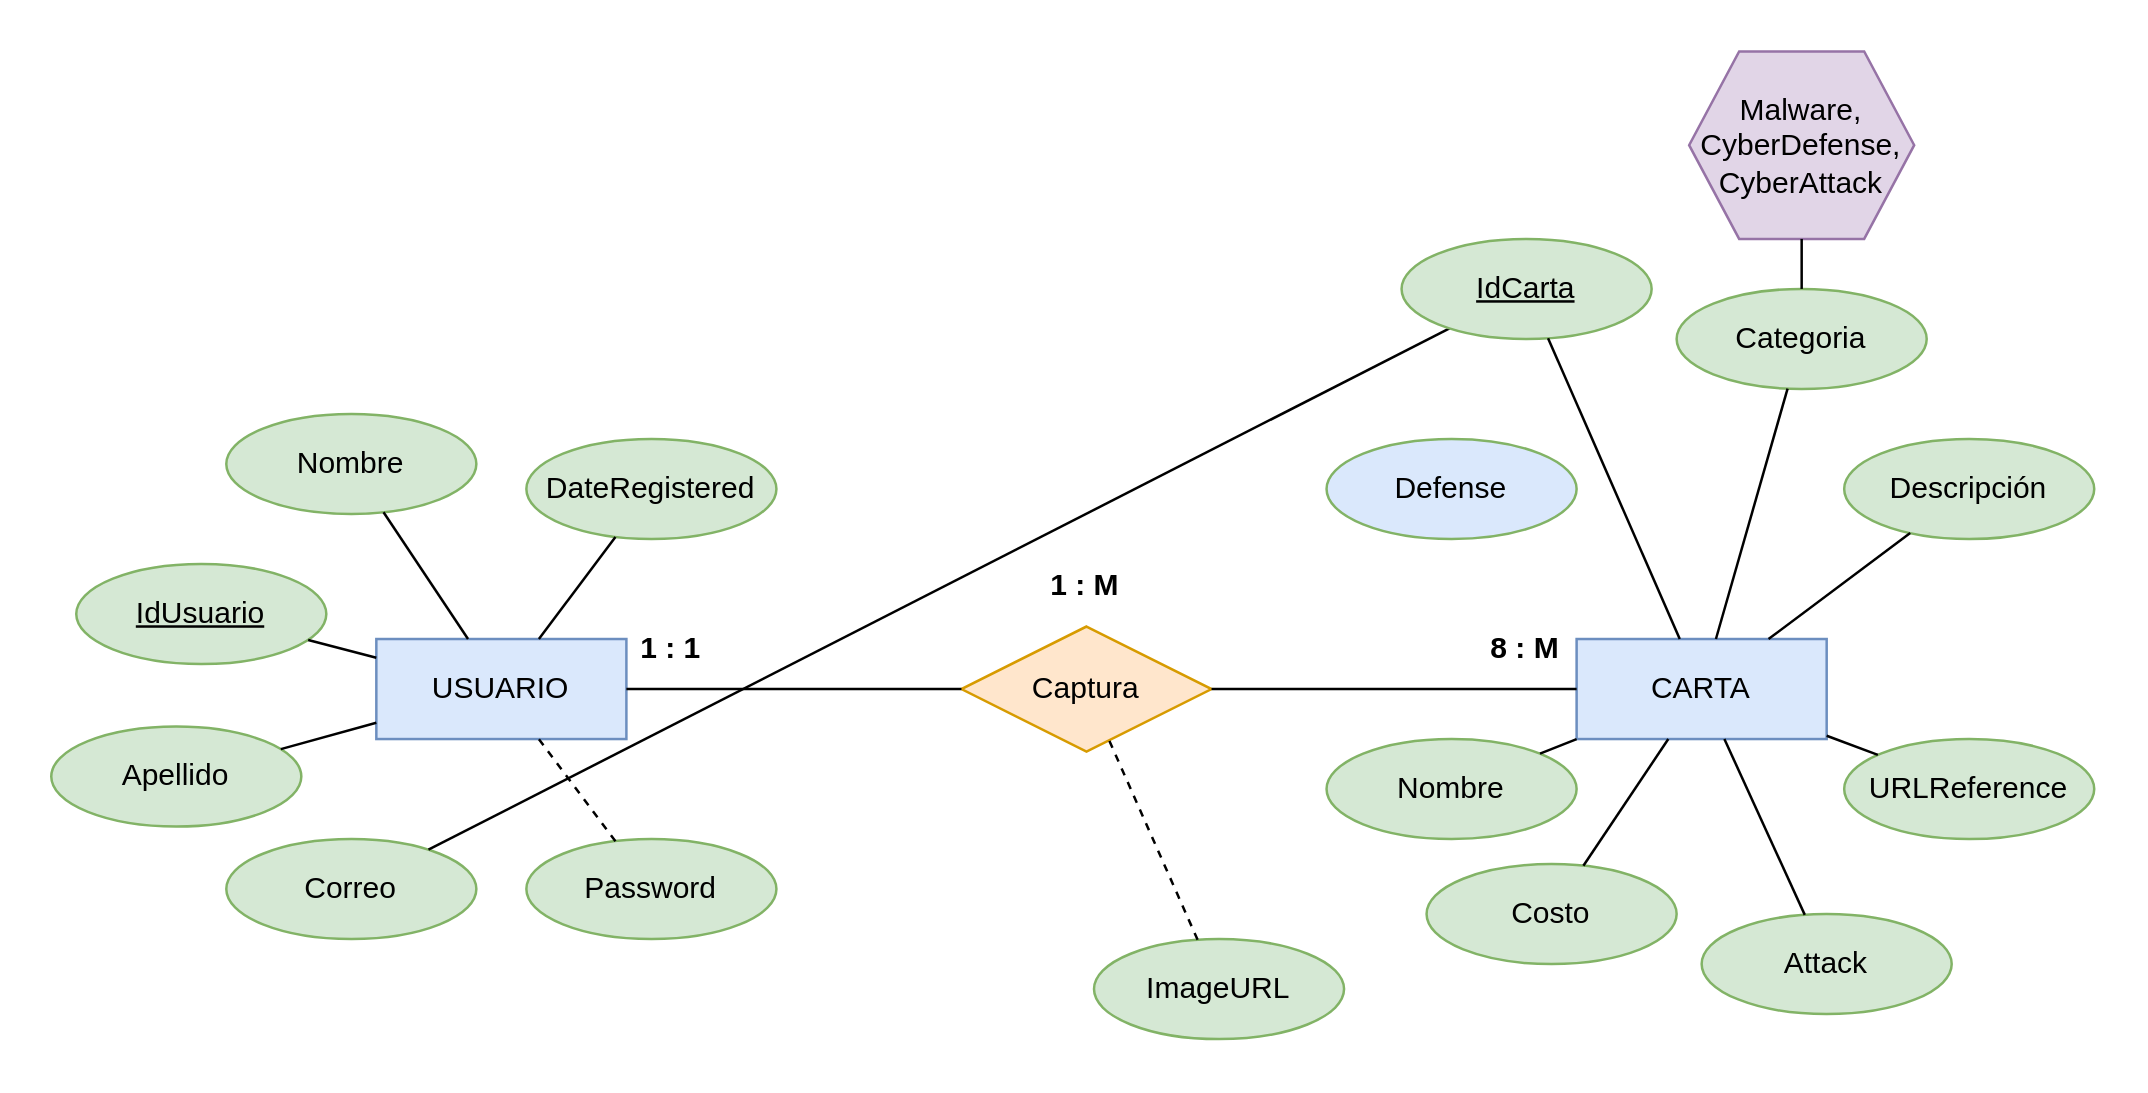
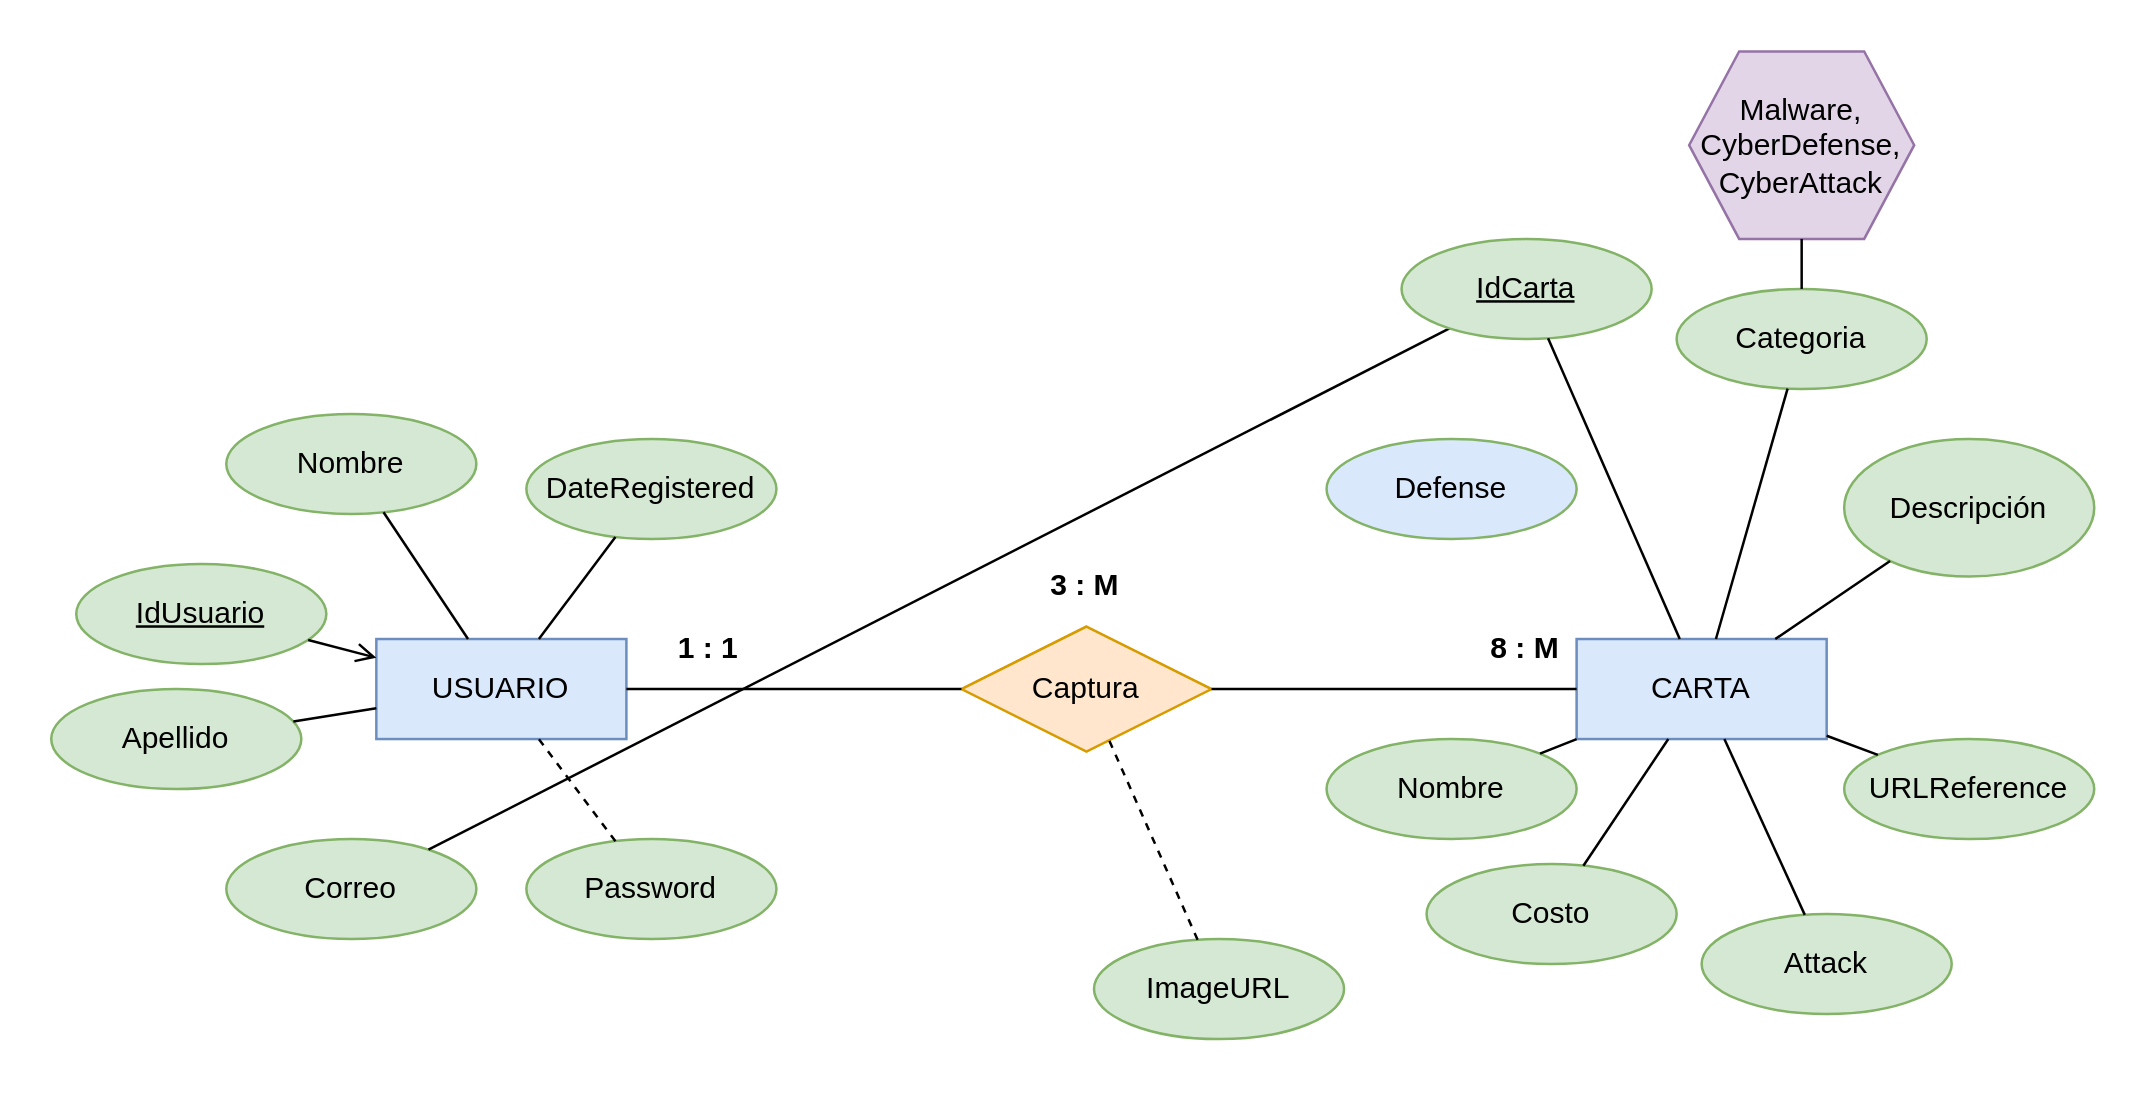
node "Descripción": size 250x100 -> 250x138
node "1 : M": label "1 : M" -> "3 : M"
node "1 : 1": moved (676, 651) -> (714, 651)
edge "IdUsuario" -- "USUARIO": arrowhead none -> open
node "Apellido": moved (176, 776) -> (176, 739)
